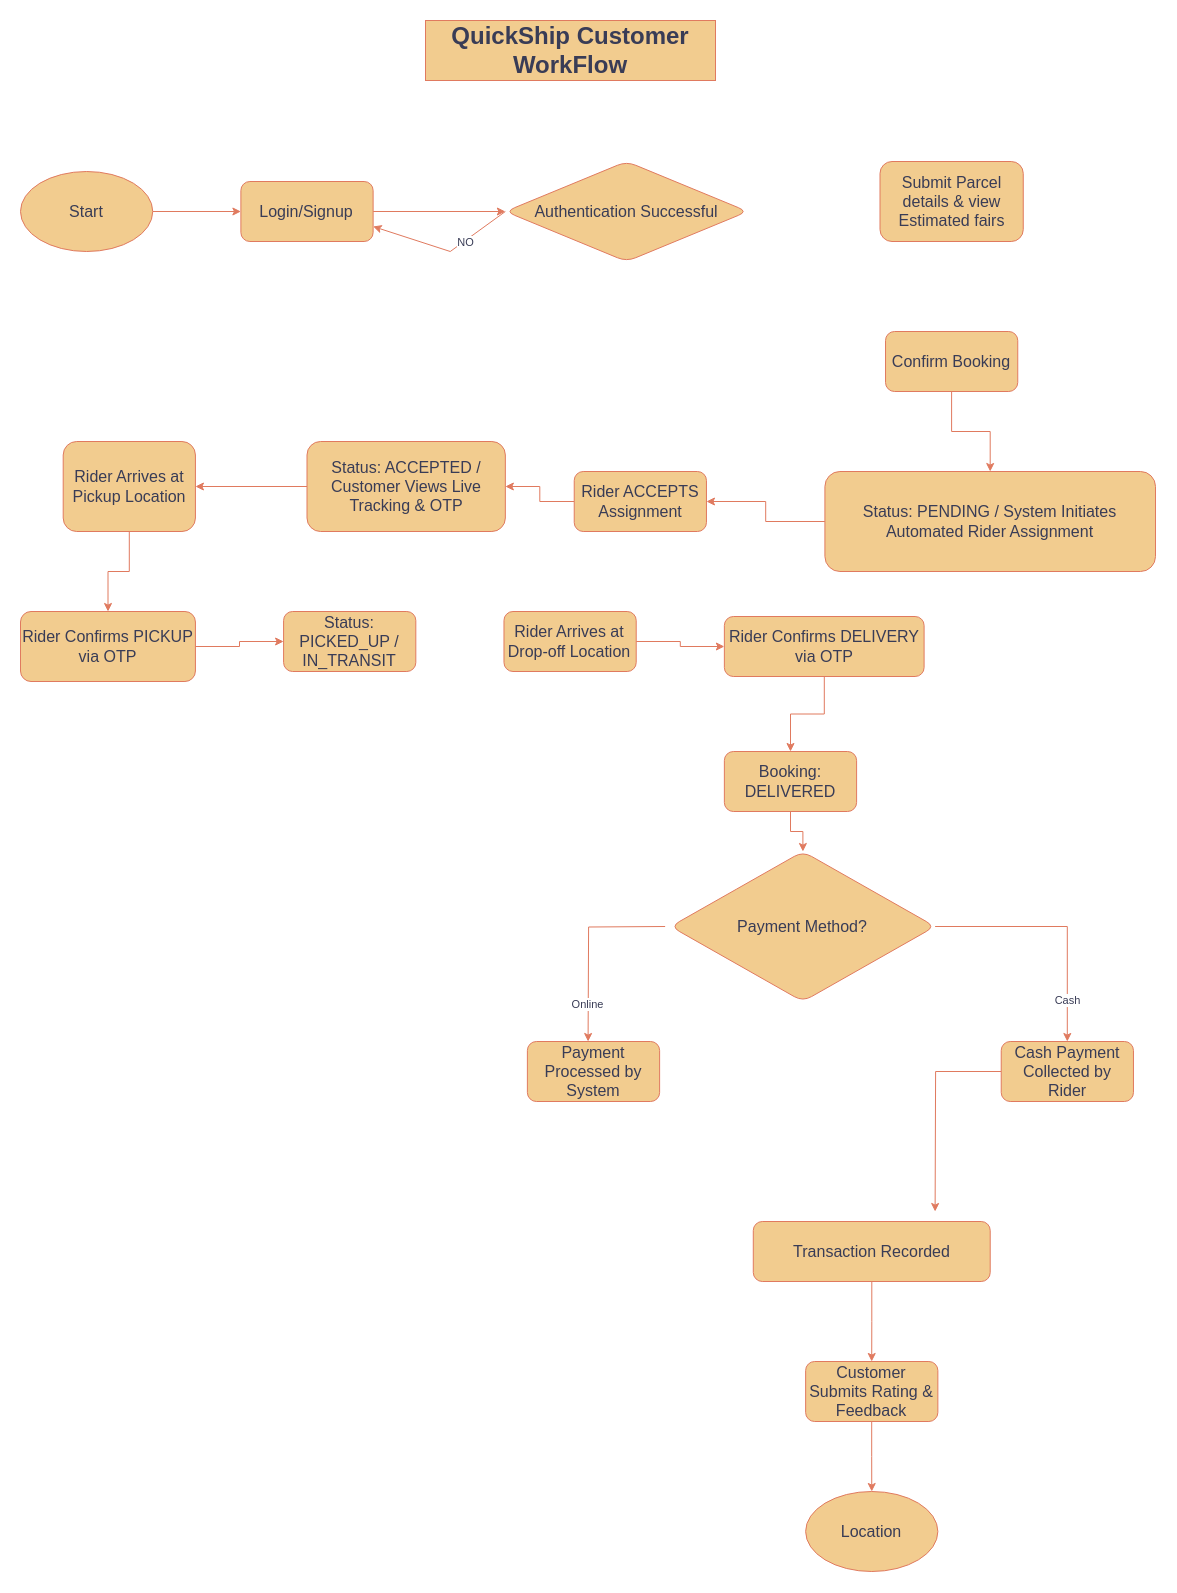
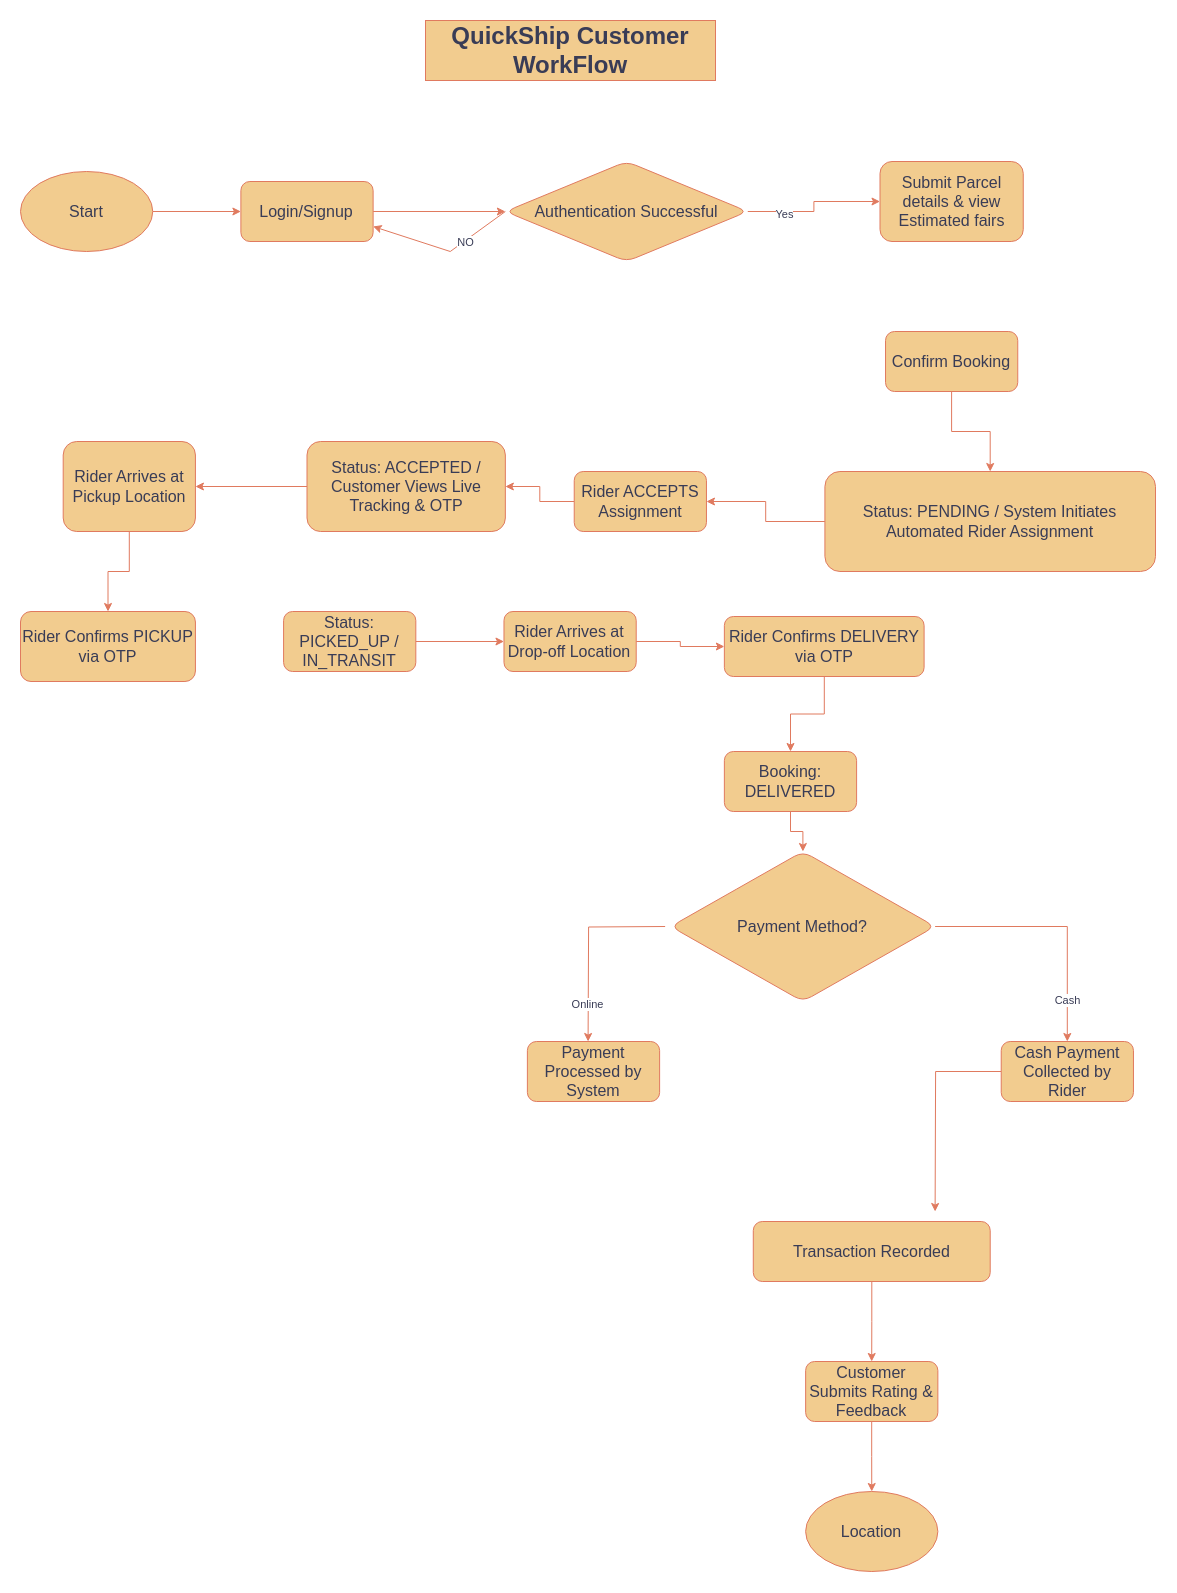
edge "Authentication Successful" -> "Submit Parcel details & view Estimated fairs": added, label "Yes"
edge "Status: PICKED_UP / IN_TRANSIT" -> "Rider Arrives at Drop-off Location": added
edge "Rider Confirms PICKUP via OTP" -> "Status: PICKED_UP / IN_TRANSIT": removed
